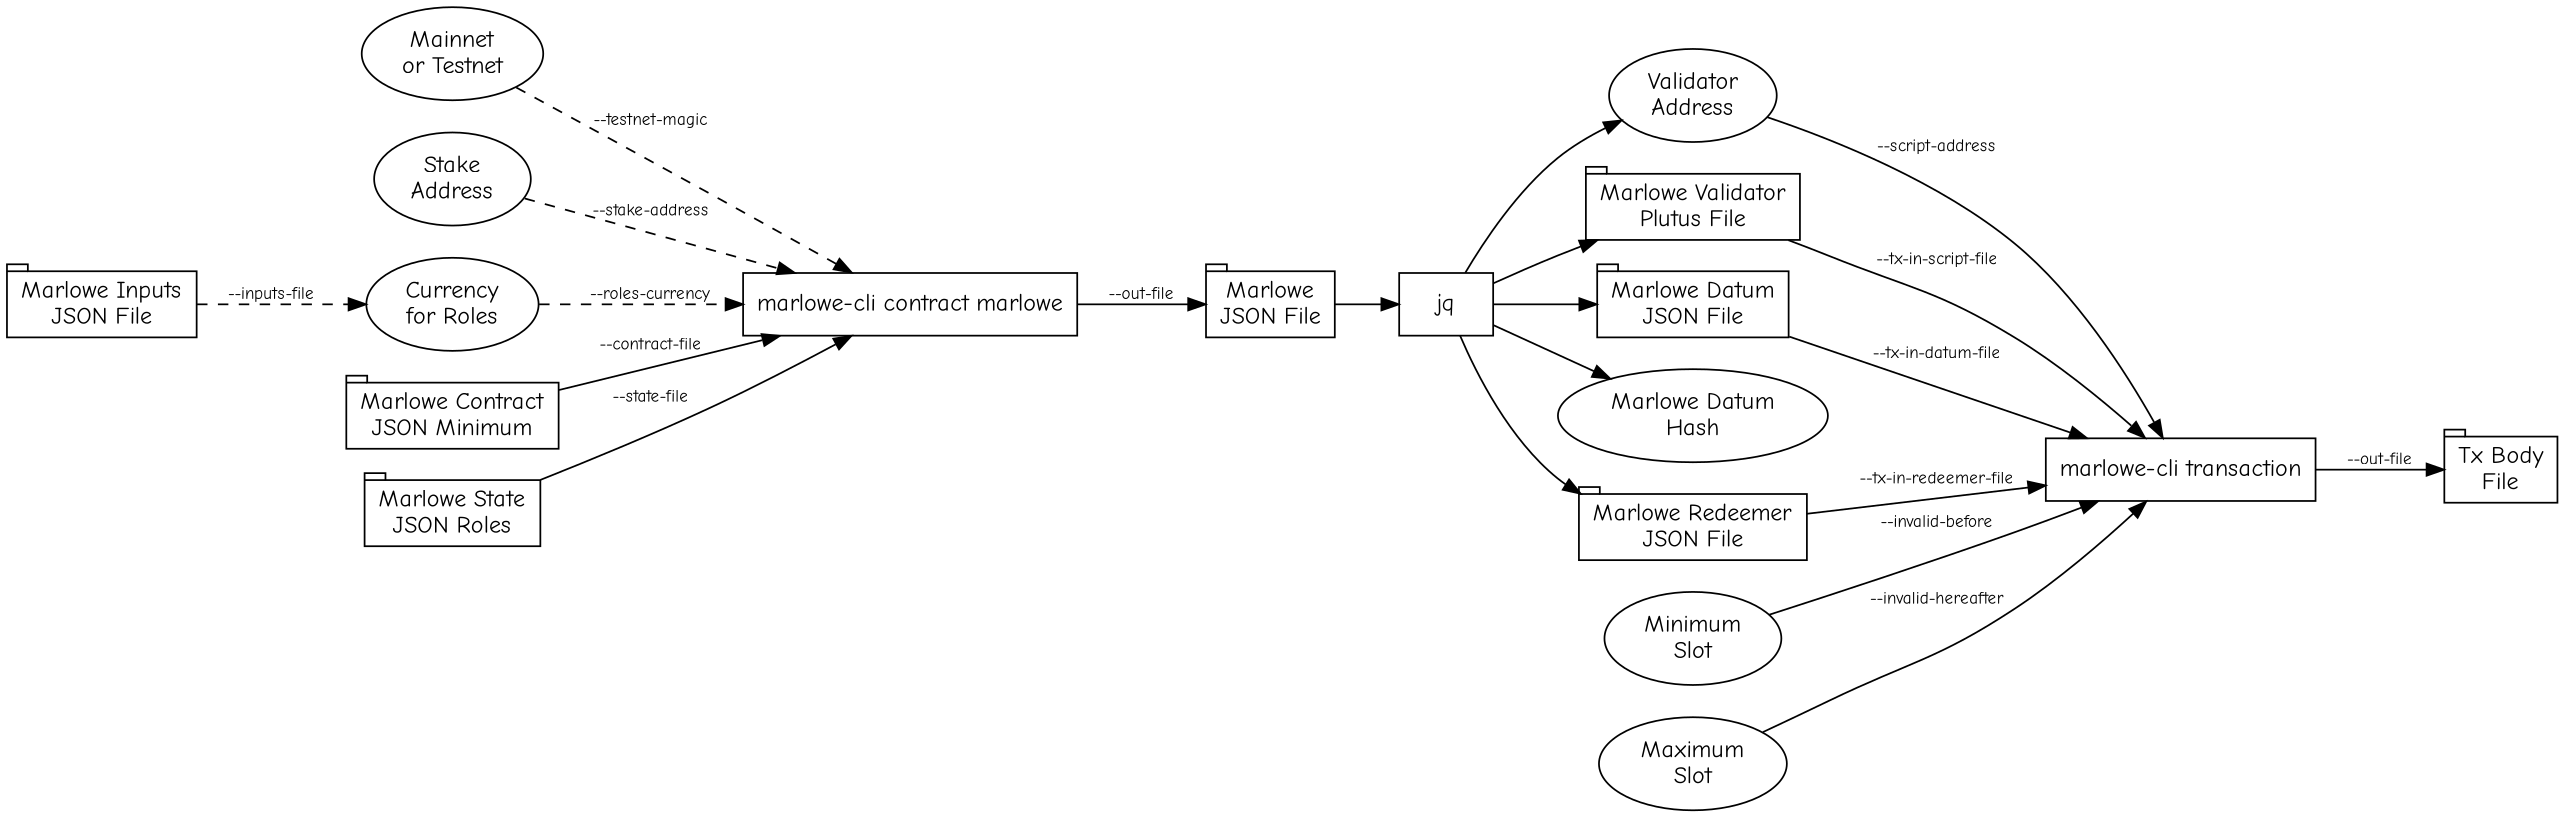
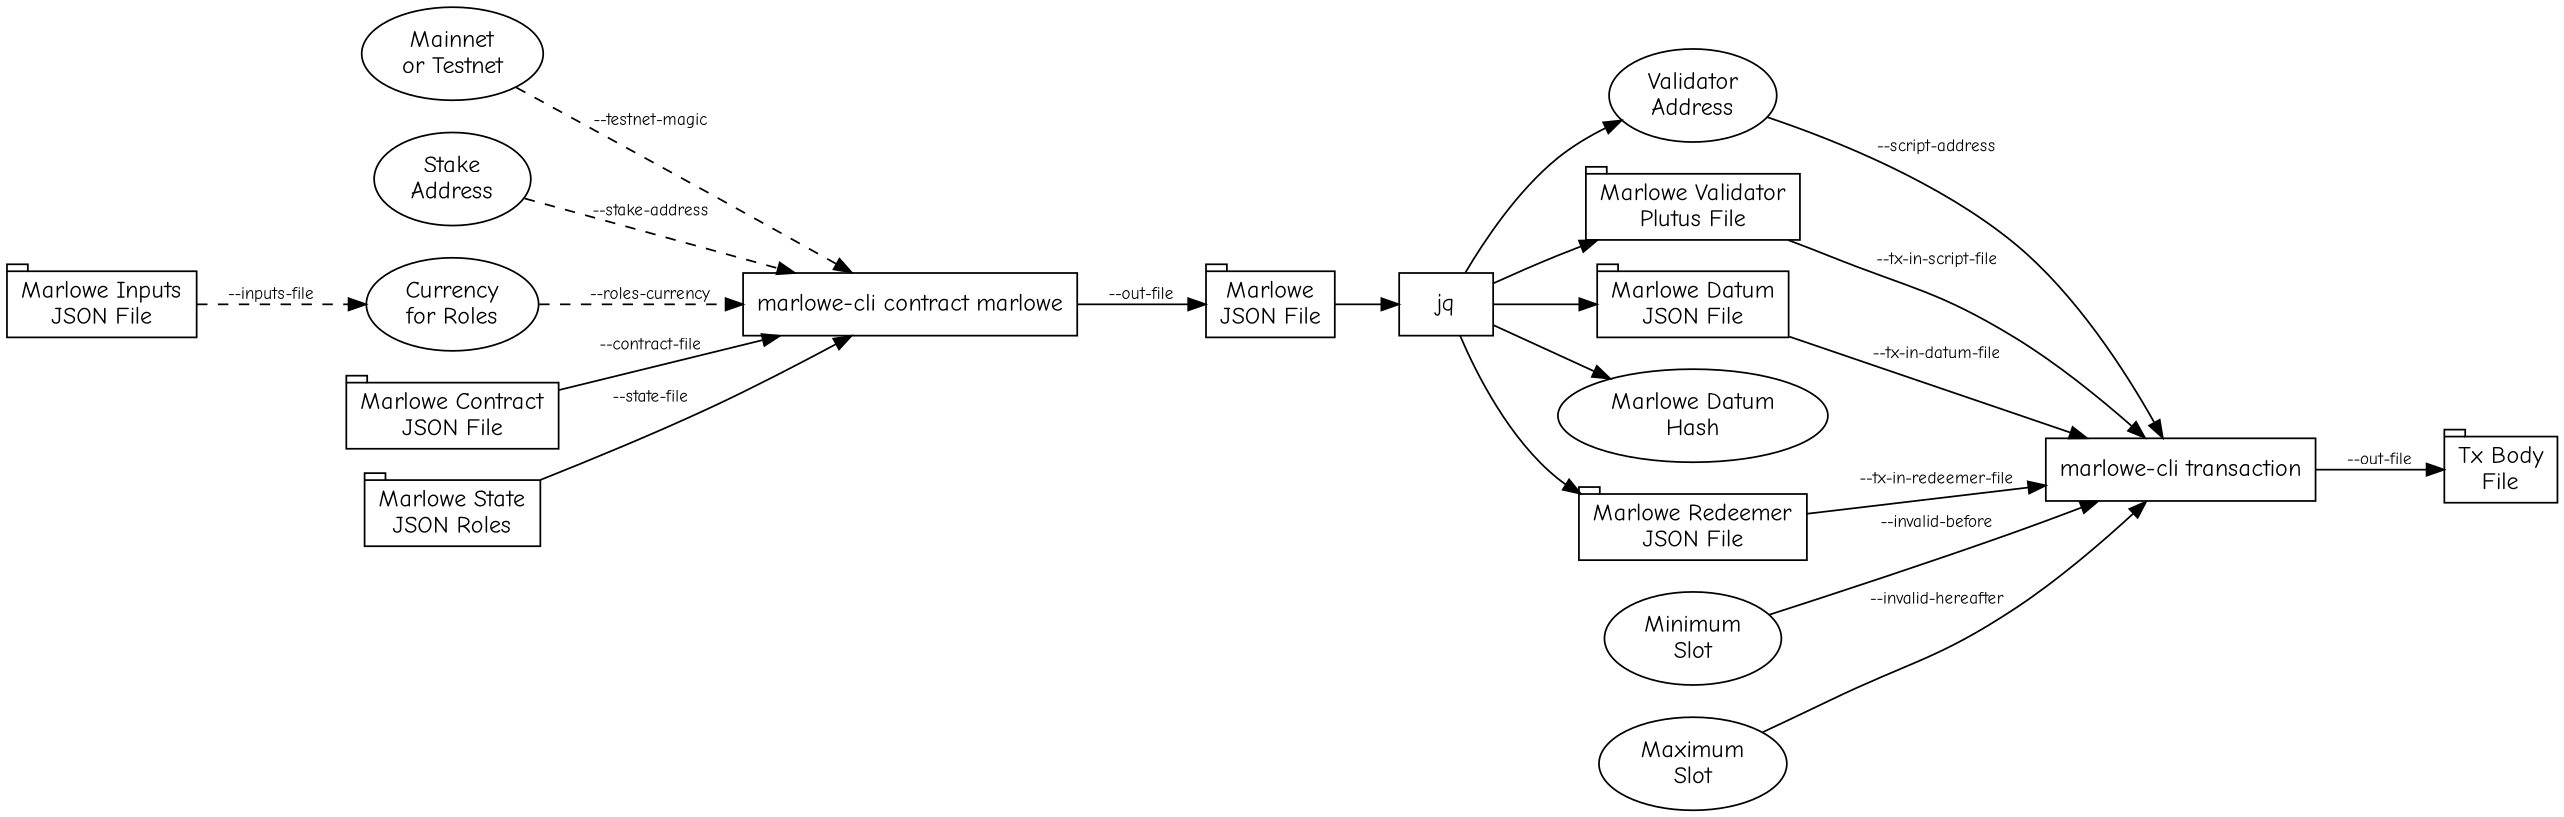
node "Marlowe Contract JSON Minimum": label "Marlowe Contract JSON Minimum" -> "Marlowe Contract JSON File"
